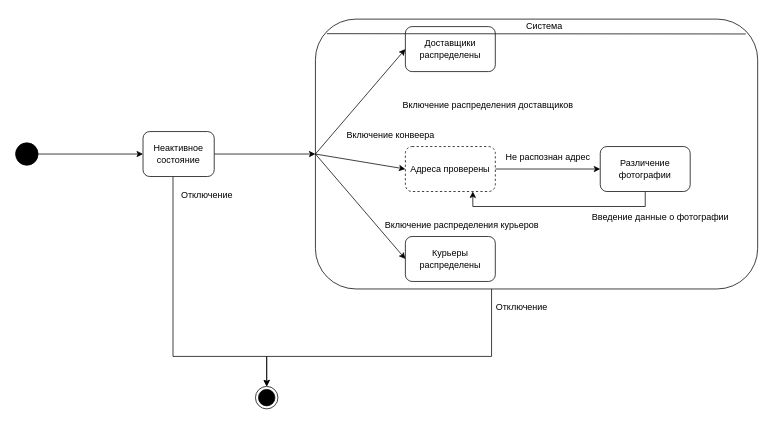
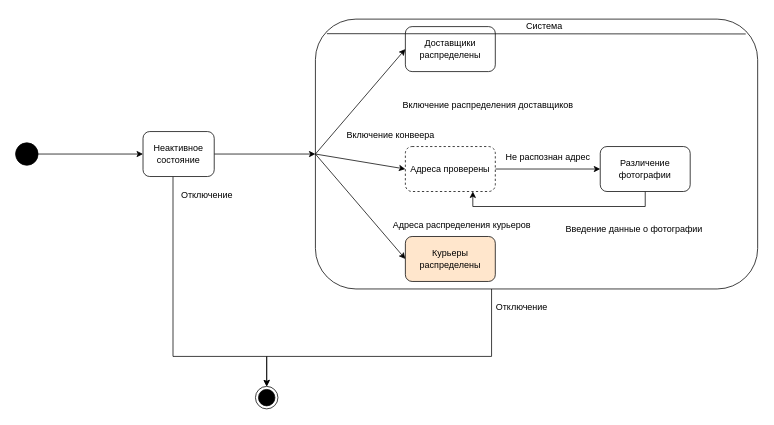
node "Введение данные о фотографии": moved (660, 218) -> (634, 229)
node "Включение распределения курьеров": label "Включение распределения курьеров" -> "Адреса распределения курьеров"
node "Курьеры распределены": fillcolor #ffffff -> #ffe6cc
